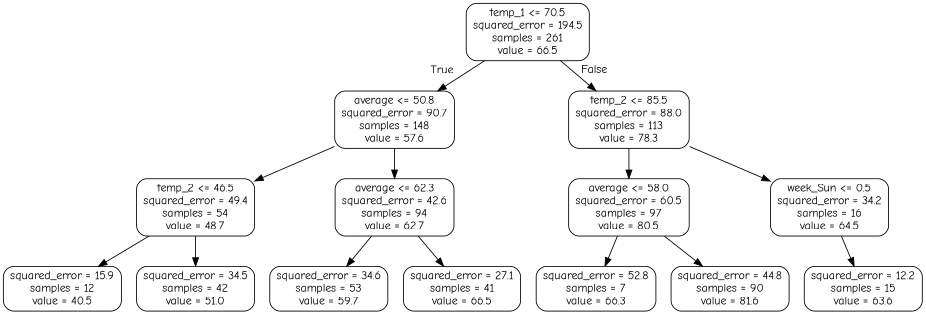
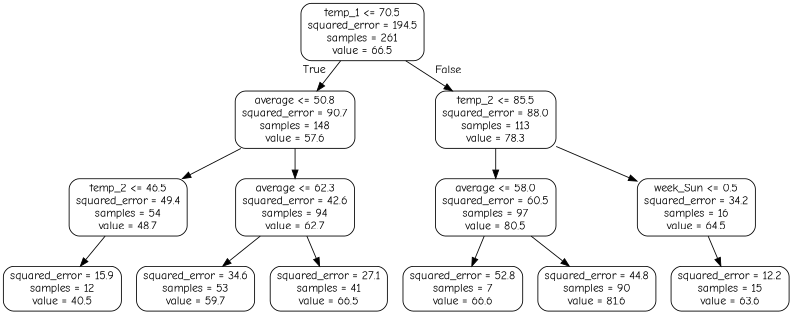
node "squared_error = 34.5 samples = 42 value = 51.0": removed
node "squared_error = 52.8 samples = 7 value = 66.3": label "squared_error = 52.8 samples = 7 value = 66.3" -> "squared_error = 52.8 samples = 7 value = 66.6"
